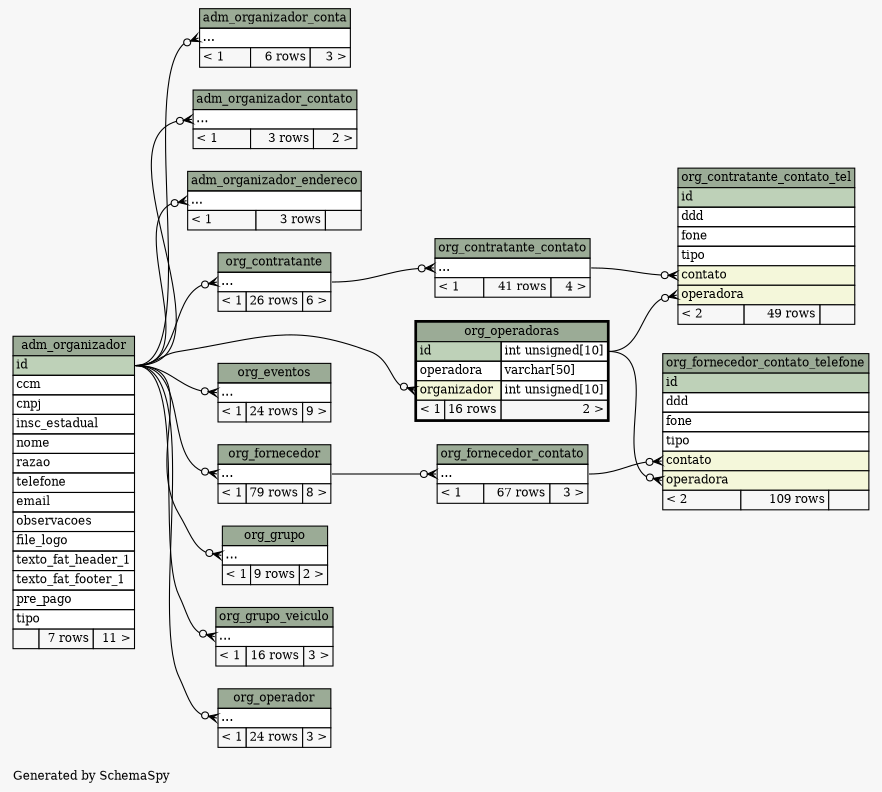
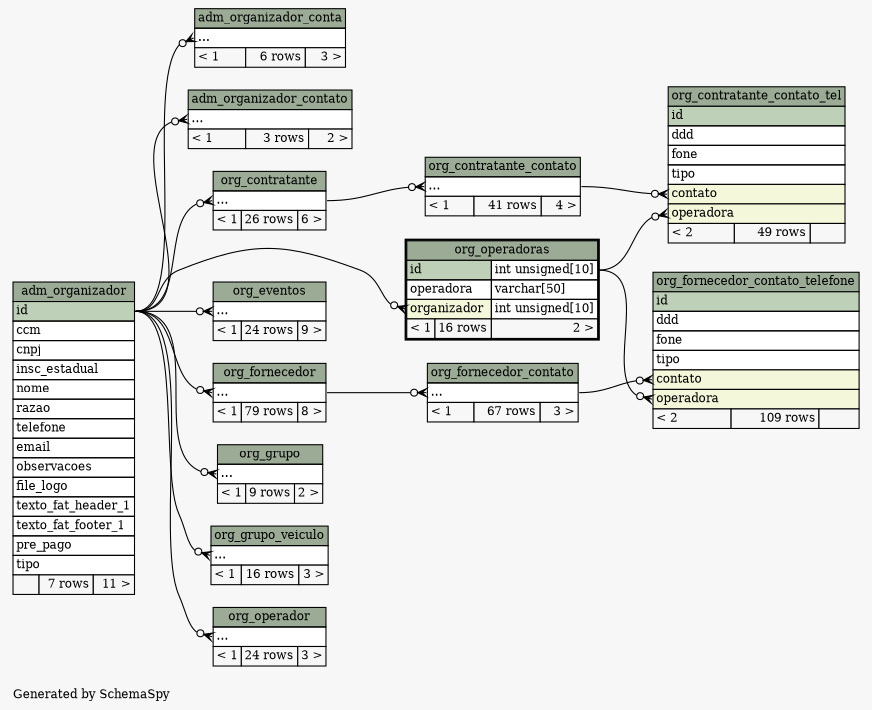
node "adm_organizador_endereco": removed
